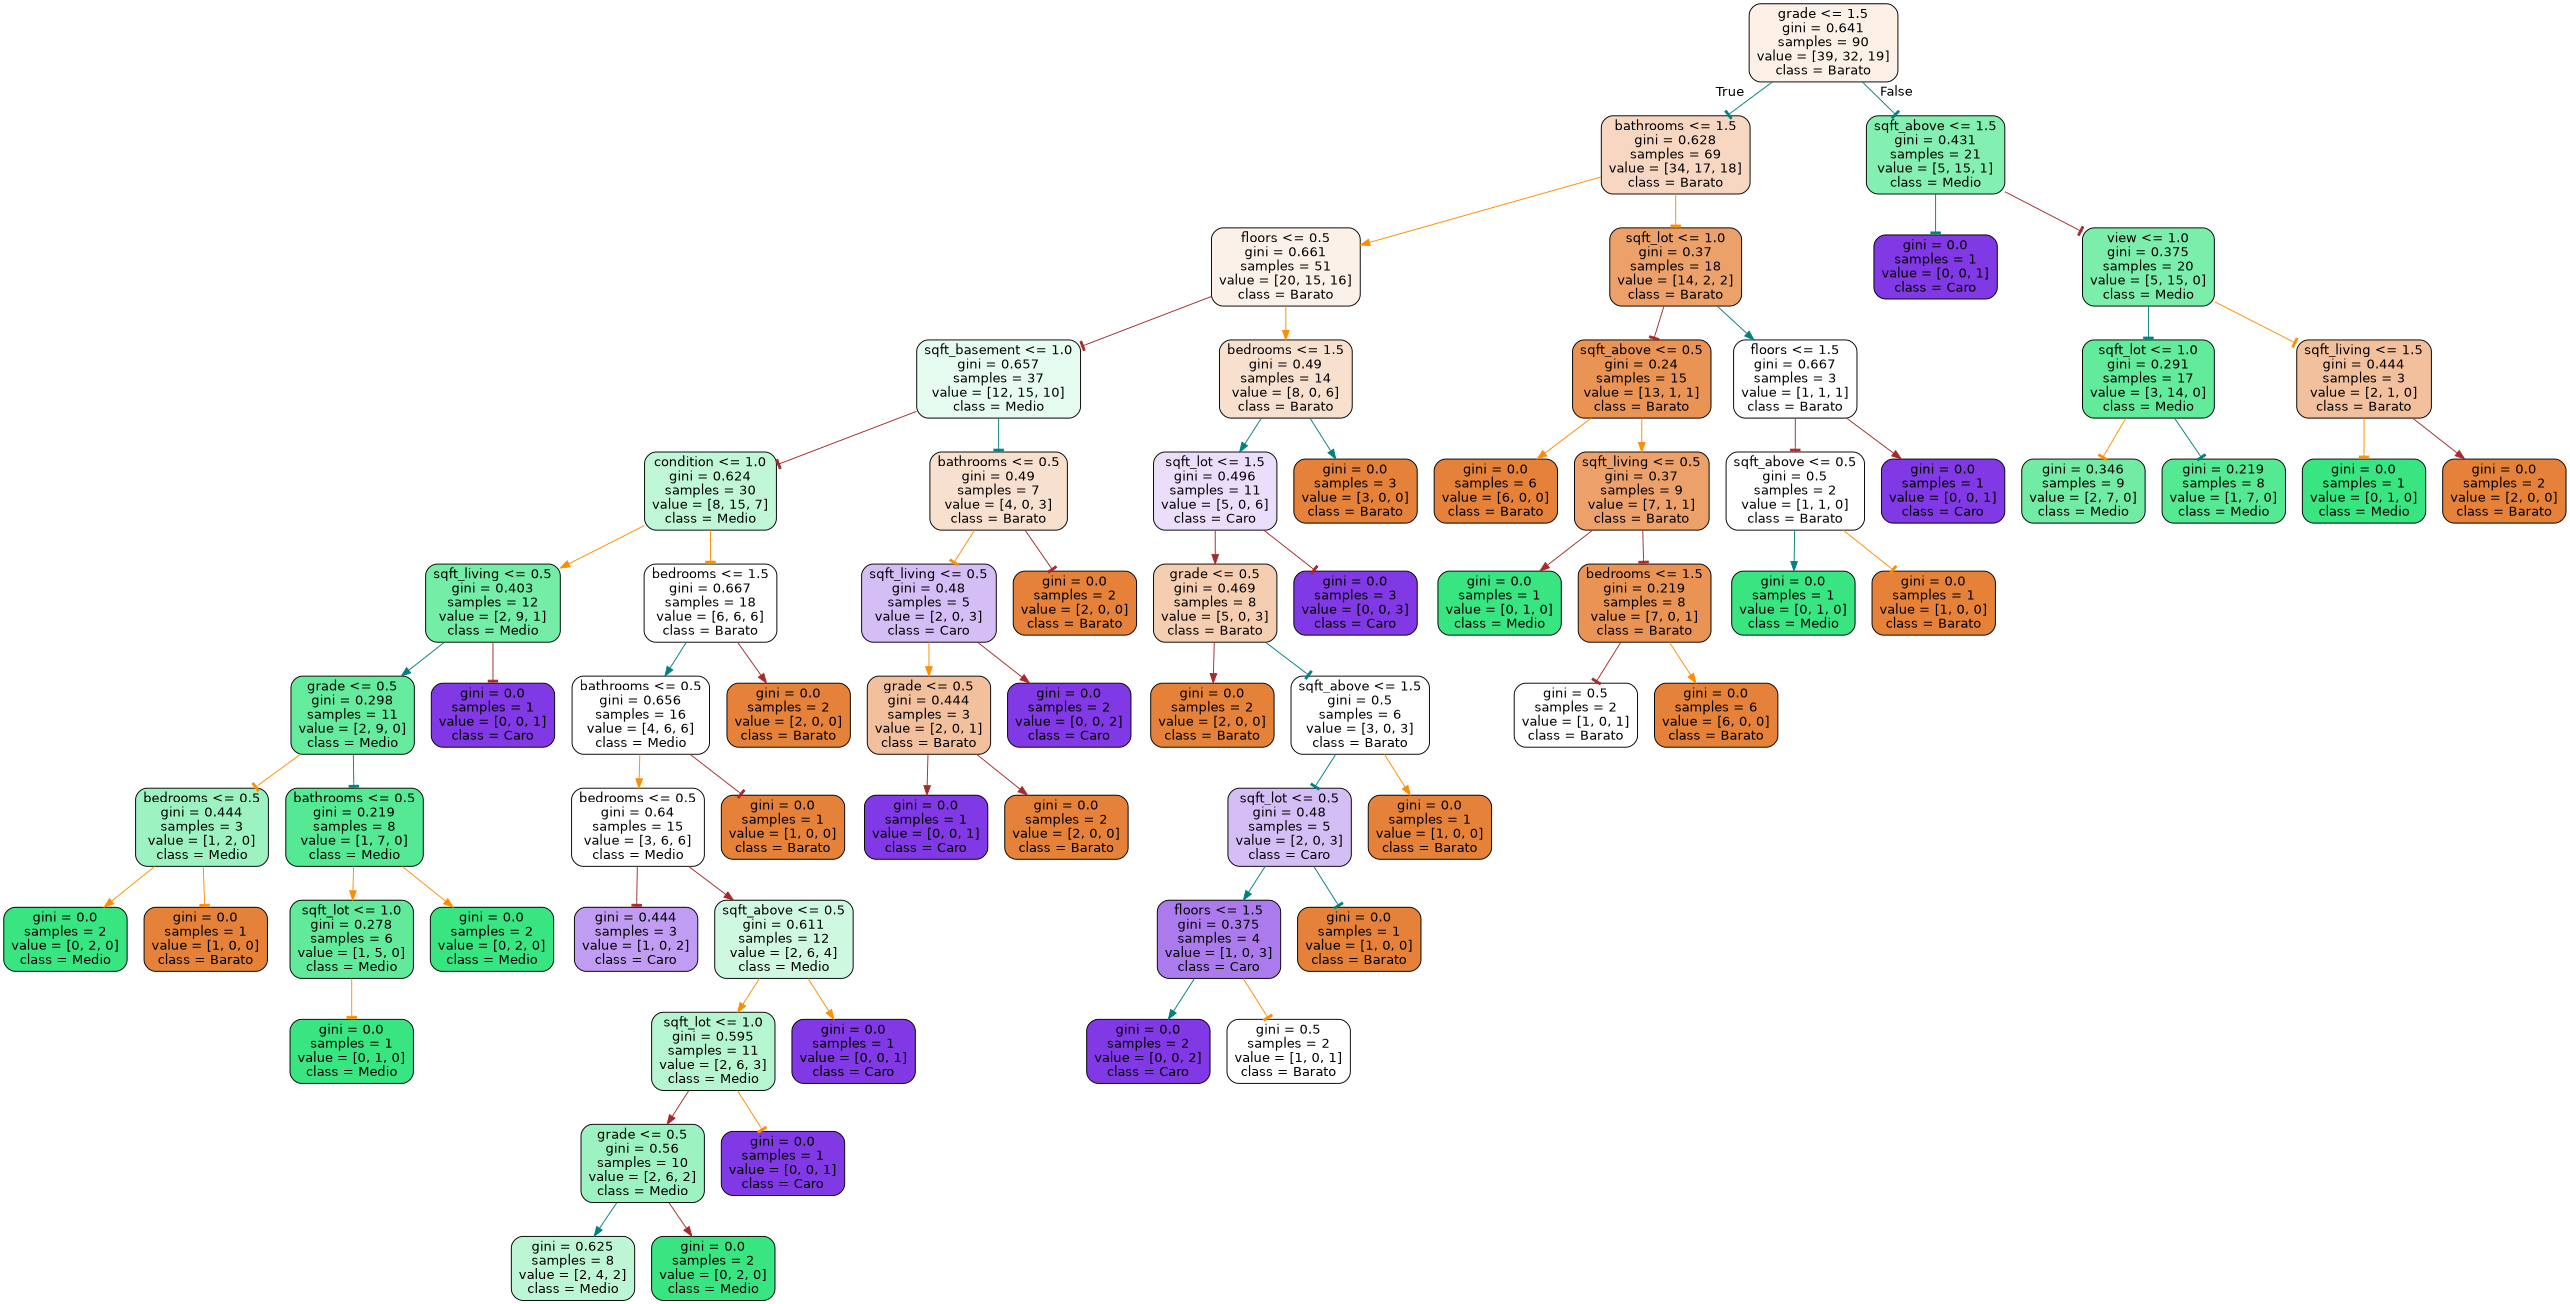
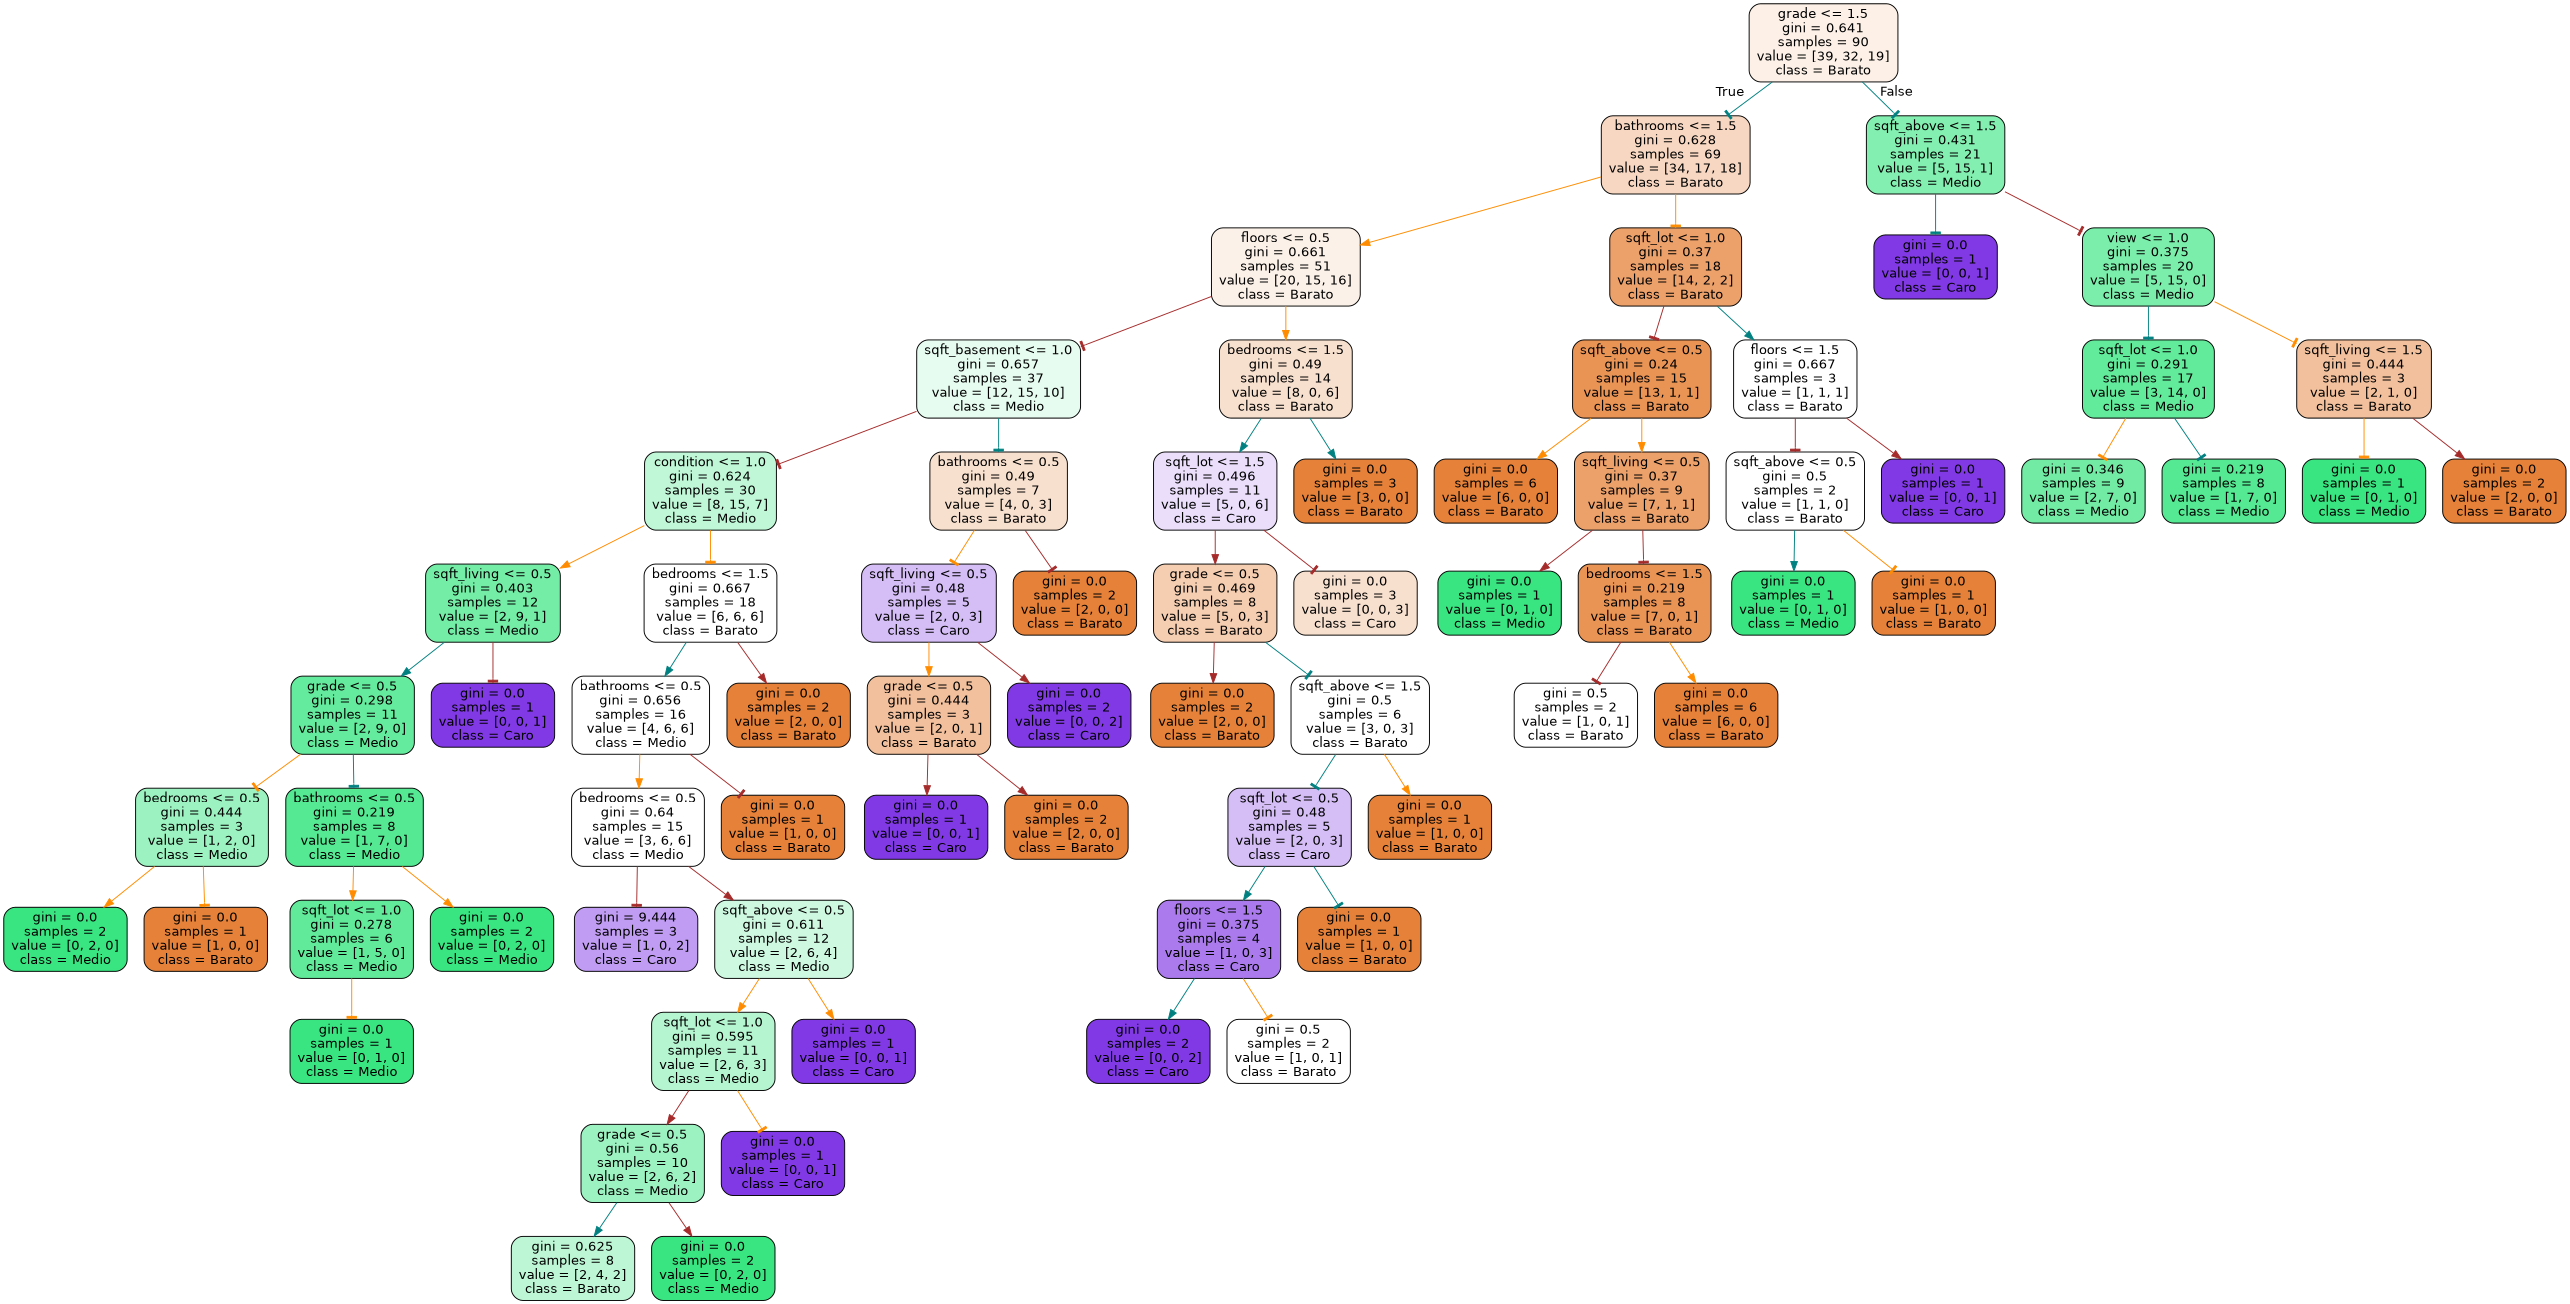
node "gini = 0.0 samples = 3 value = [0, 0, 3] class = Caro": fillcolor #8139e5 -> #f8e0ce
node "gini = 0.444 samples = 3 value = [1, 0, 2] class = Caro": label "gini = 0.444 samples = 3 value = [1, 0, 2] class = Caro" -> "gini = 9.444 samples = 3 value = [1, 0, 2] class = Caro"
node "gini = 0.625 samples = 8 value = [2, 4, 2] class = Medio": label "gini = 0.625 samples = 8 value = [2, 4, 2] class = Medio" -> "gini = 0.625 samples = 8 value = [2, 4, 2] class = Barato"
